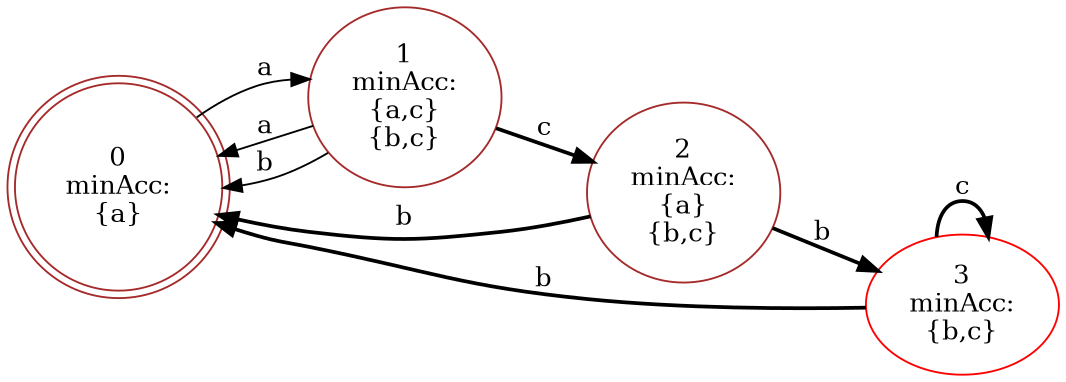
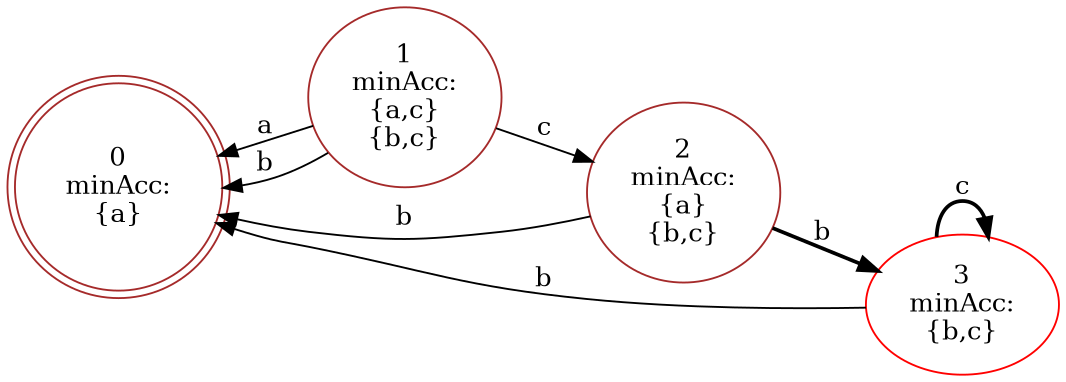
edge "0 minAcc: {a}" -> "1 minAcc: {a,c} {b,c}": removed, label "a"
edge "1 minAcc: {a,c} {b,c}" -> "2 minAcc: {a} {b,c}": style bold -> solid
edge "2 minAcc: {a} {b,c}" -> "0 minAcc: {a}": style bold -> solid
edge "3 minAcc: {b,c}" -> "0 minAcc: {a}": style bold -> solid
